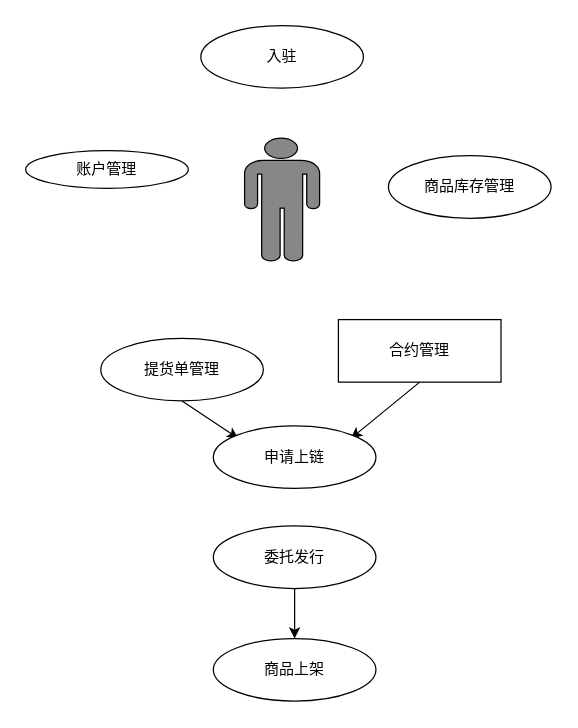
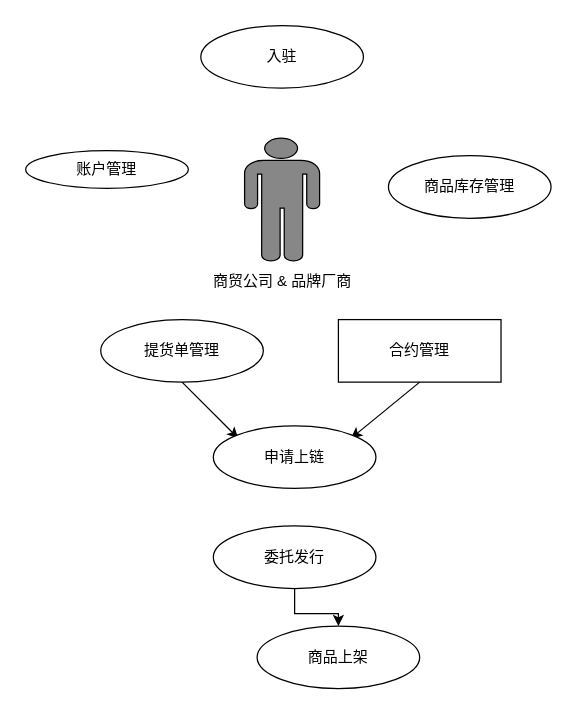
node "商贸公司 & 品牌厂商": added
node "提货单管理": moved (182, 369) -> (182, 351)
node "商品上架": moved (294, 669) -> (338, 657)
